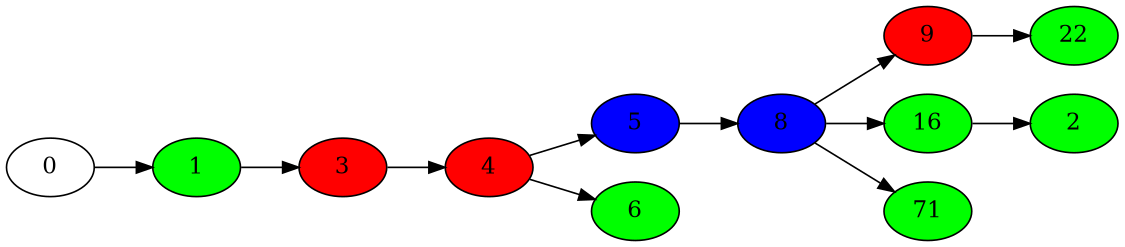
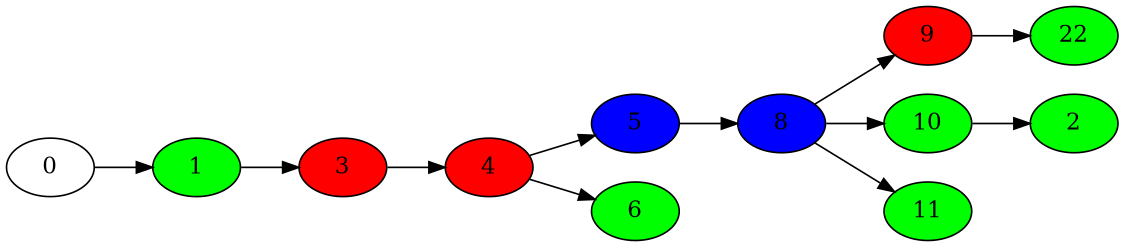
node "16": label "16" -> "10"
node "71": label "71" -> "11"
